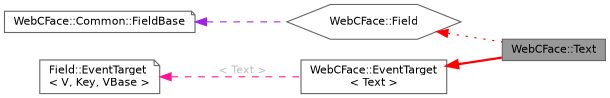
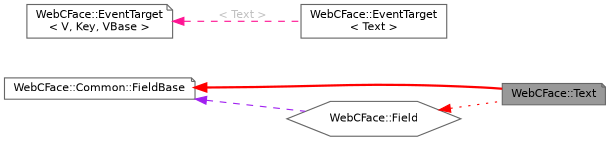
node "WebCFace::Text": shape box -> note
edge "WebCFace::Text" -> "WebCFace::EventTarget < Text >": now "WebCFace::Text" -> "WebCFace::Common::FieldBase"
node "Field::EventTarget < V, Key, VBase >": label "Field::EventTarget < V, Key, VBase >" -> "WebCFace::EventTarget < V, Key, VBase >"
